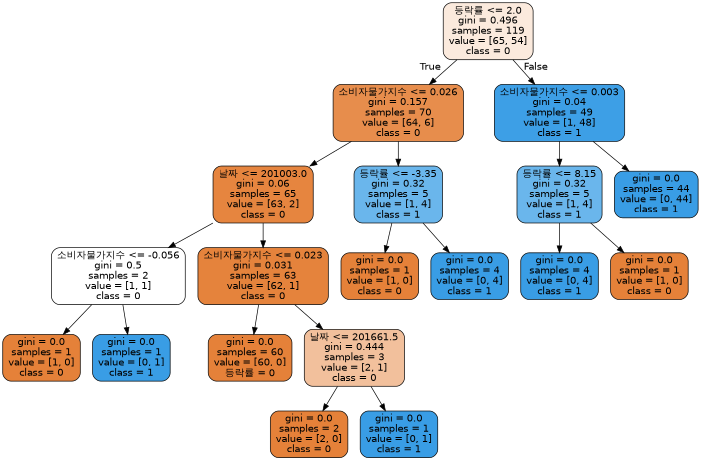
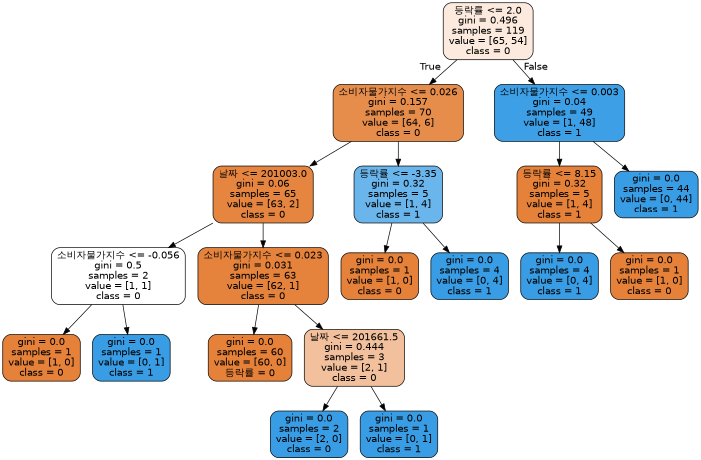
node "등락률 <= 8.15 gini = 0.32 samples = 5 value = [1, 4] class = 1": fillcolor #6ab6ec -> #e58139
node "gini = 0.0 samples = 2 value = [2, 0] class = 0": fillcolor #e58139 -> #399de5
